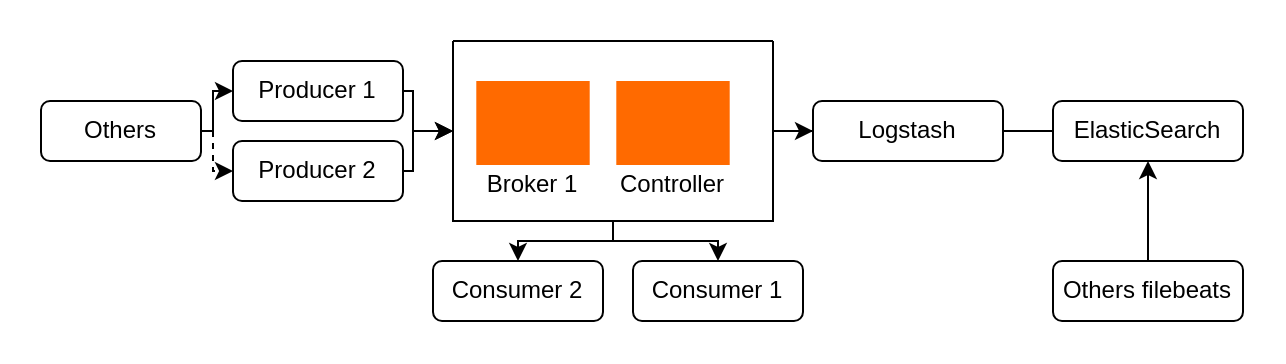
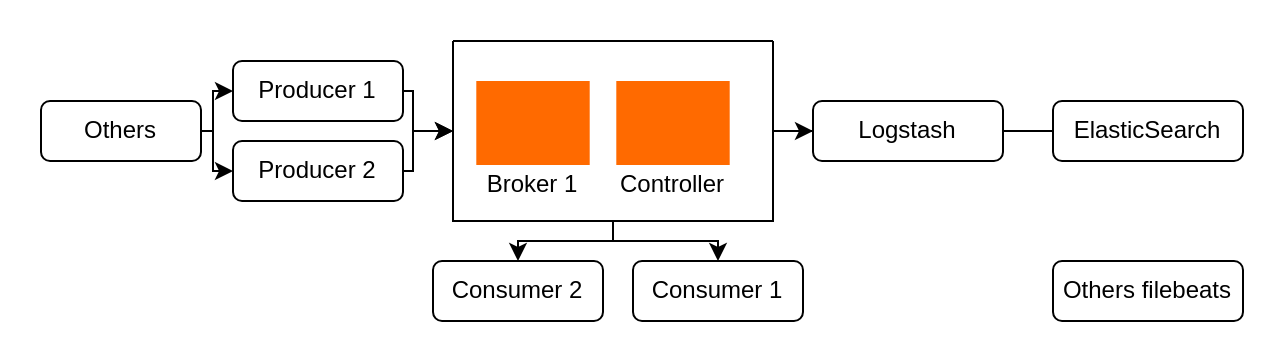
edge "Others" -> "Producer 2": style dashed -> solid
edge "Others filebeats" -> "ElasticSearch": removed
